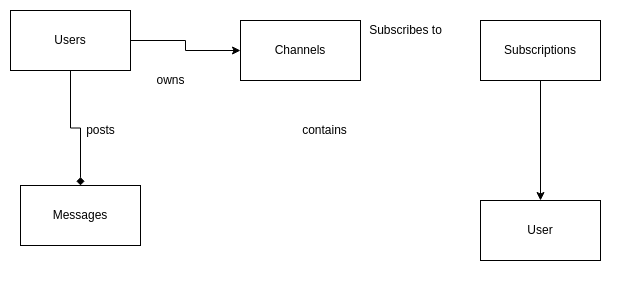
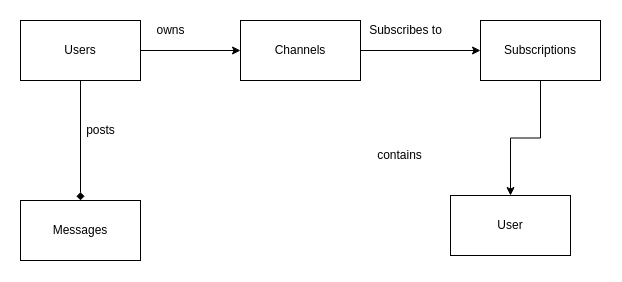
node "Users": moved (71, 41) -> (81, 51)
edge "Channels" -> "Subscriptions": added
node "owns": moved (171, 81) -> (171, 31)
node "contains": moved (325, 131) -> (400, 156)
node "Messages": moved (81, 216) -> (81, 231)
node "User": moved (541, 231) -> (511, 226)
